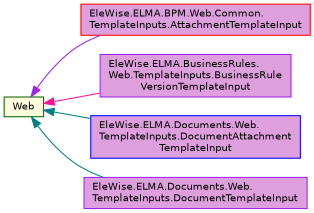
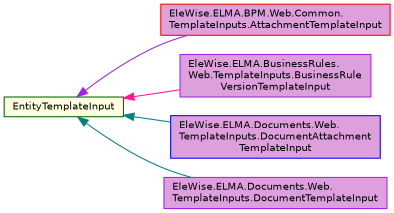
node "Web": label "Web" -> "EntityTemplateInput"
